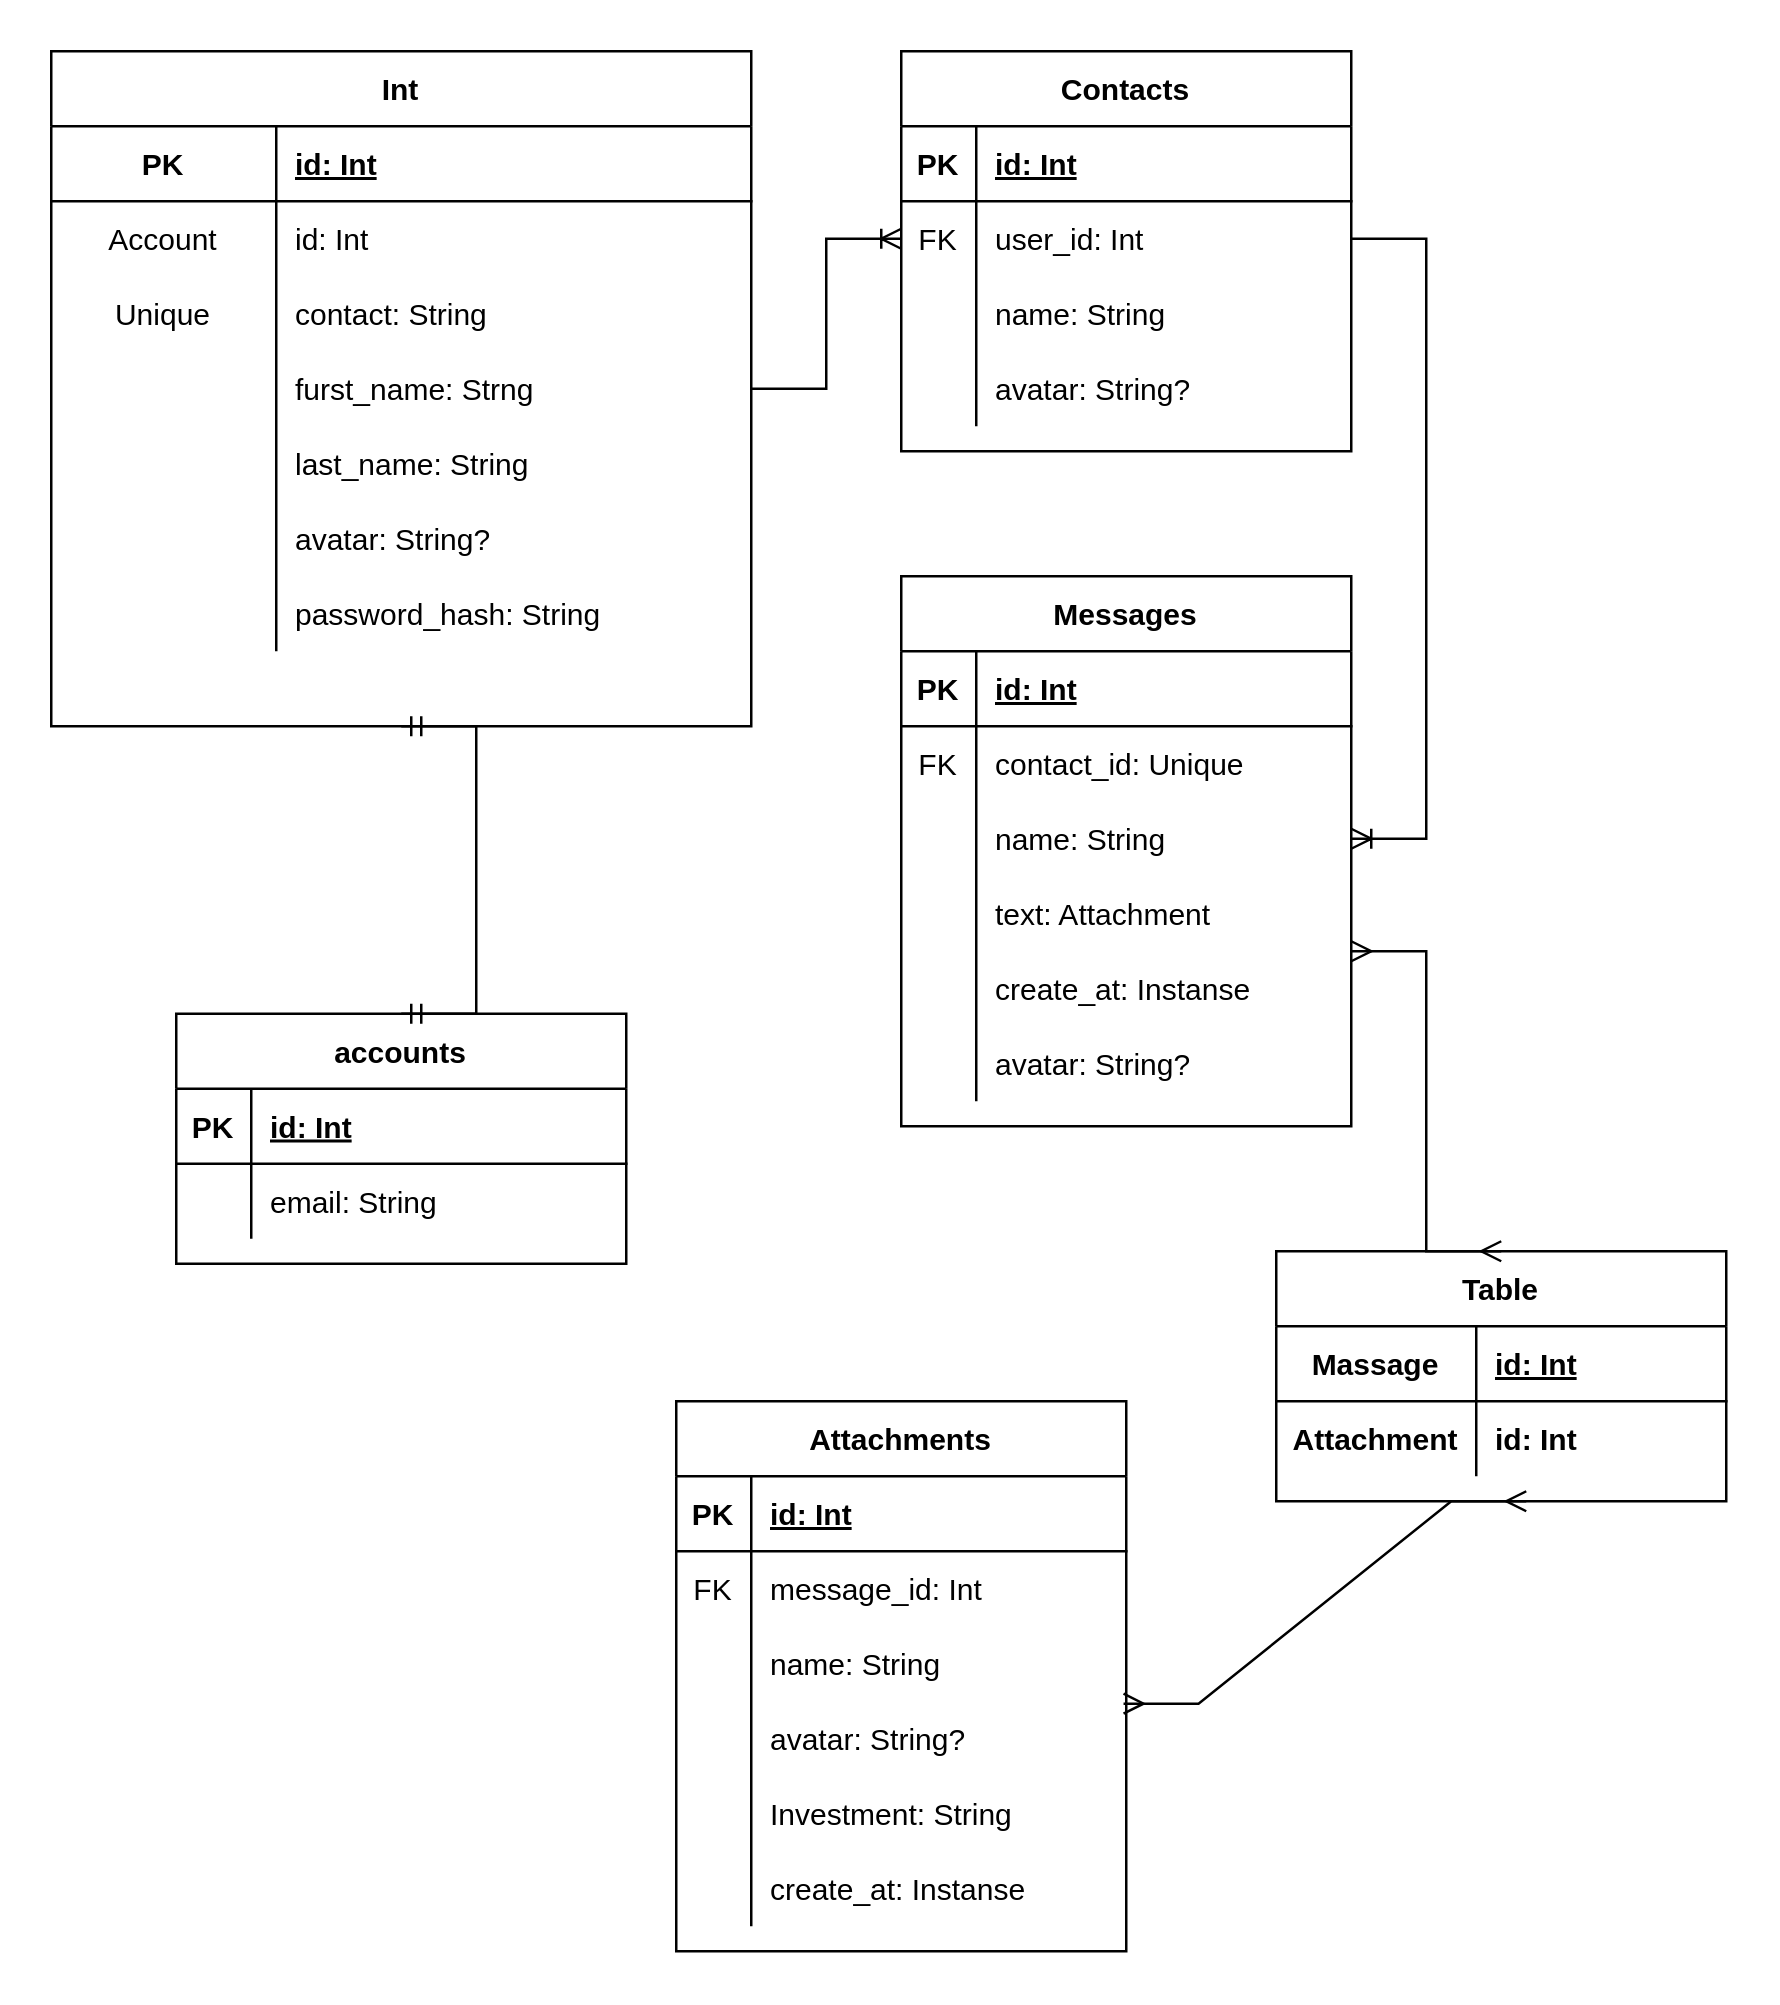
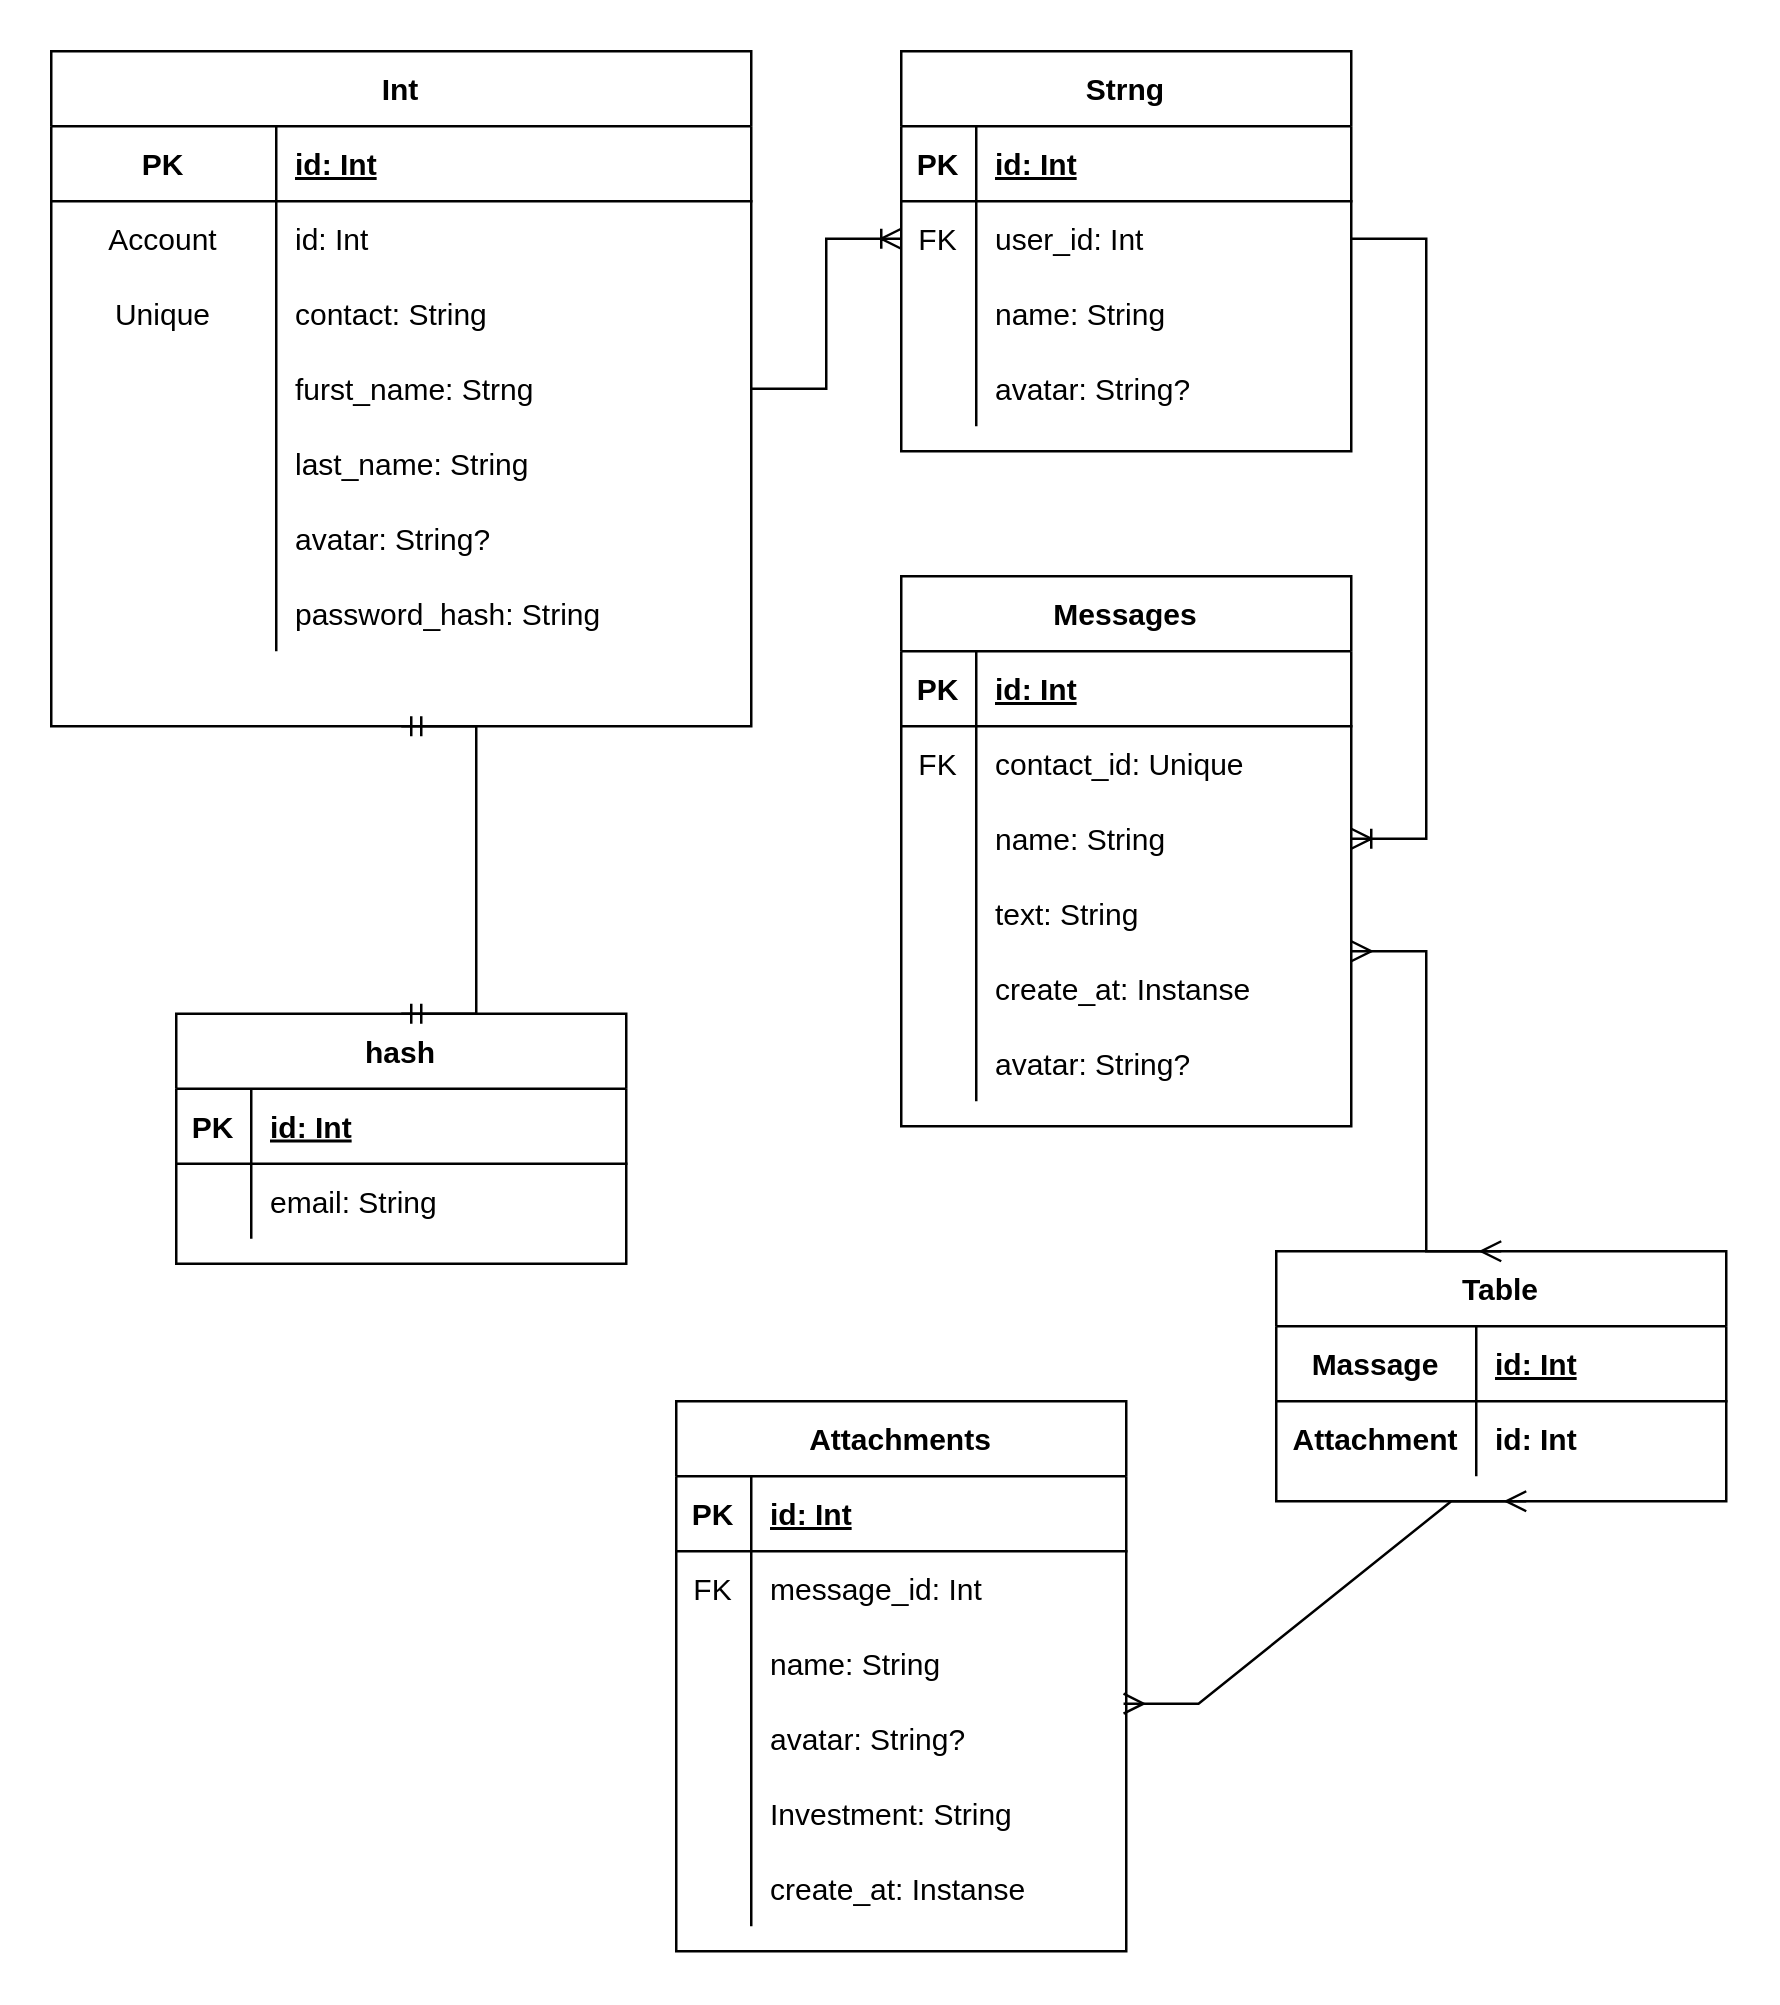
node "Contacts": label "Contacts" -> "Strng"
node "text: Attachment": label "text: Attachment" -> "text: String"
node "accounts": label "accounts" -> "hash"
